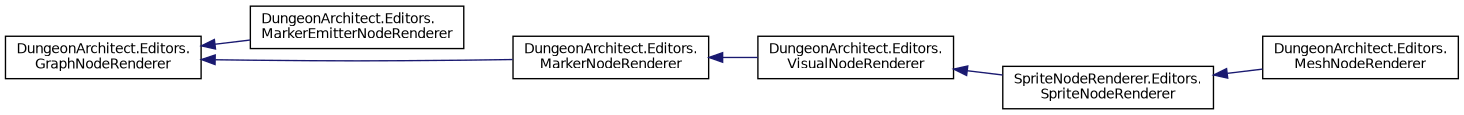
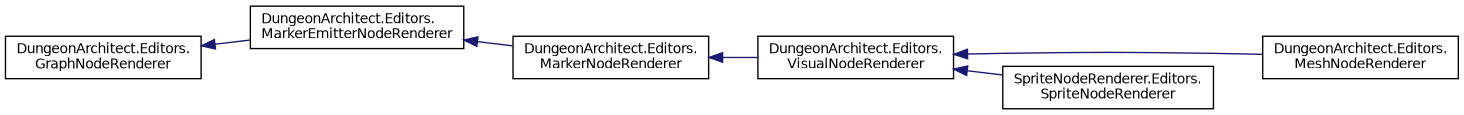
edge "DungeonArchitect.Editors. MarkerNodeRenderer" -> "DungeonArchitect.Editors. GraphNodeRenderer": now "DungeonArchitect.Editors. MarkerNodeRenderer" -> "DungeonArchitect.Editors. MarkerEmitterNodeRenderer"
edge "DungeonArchitect.Editors. MeshNodeRenderer" -> "SpriteNodeRenderer.Editors. SpriteNodeRenderer": now "DungeonArchitect.Editors. MeshNodeRenderer" -> "DungeonArchitect.Editors. VisualNodeRenderer"
